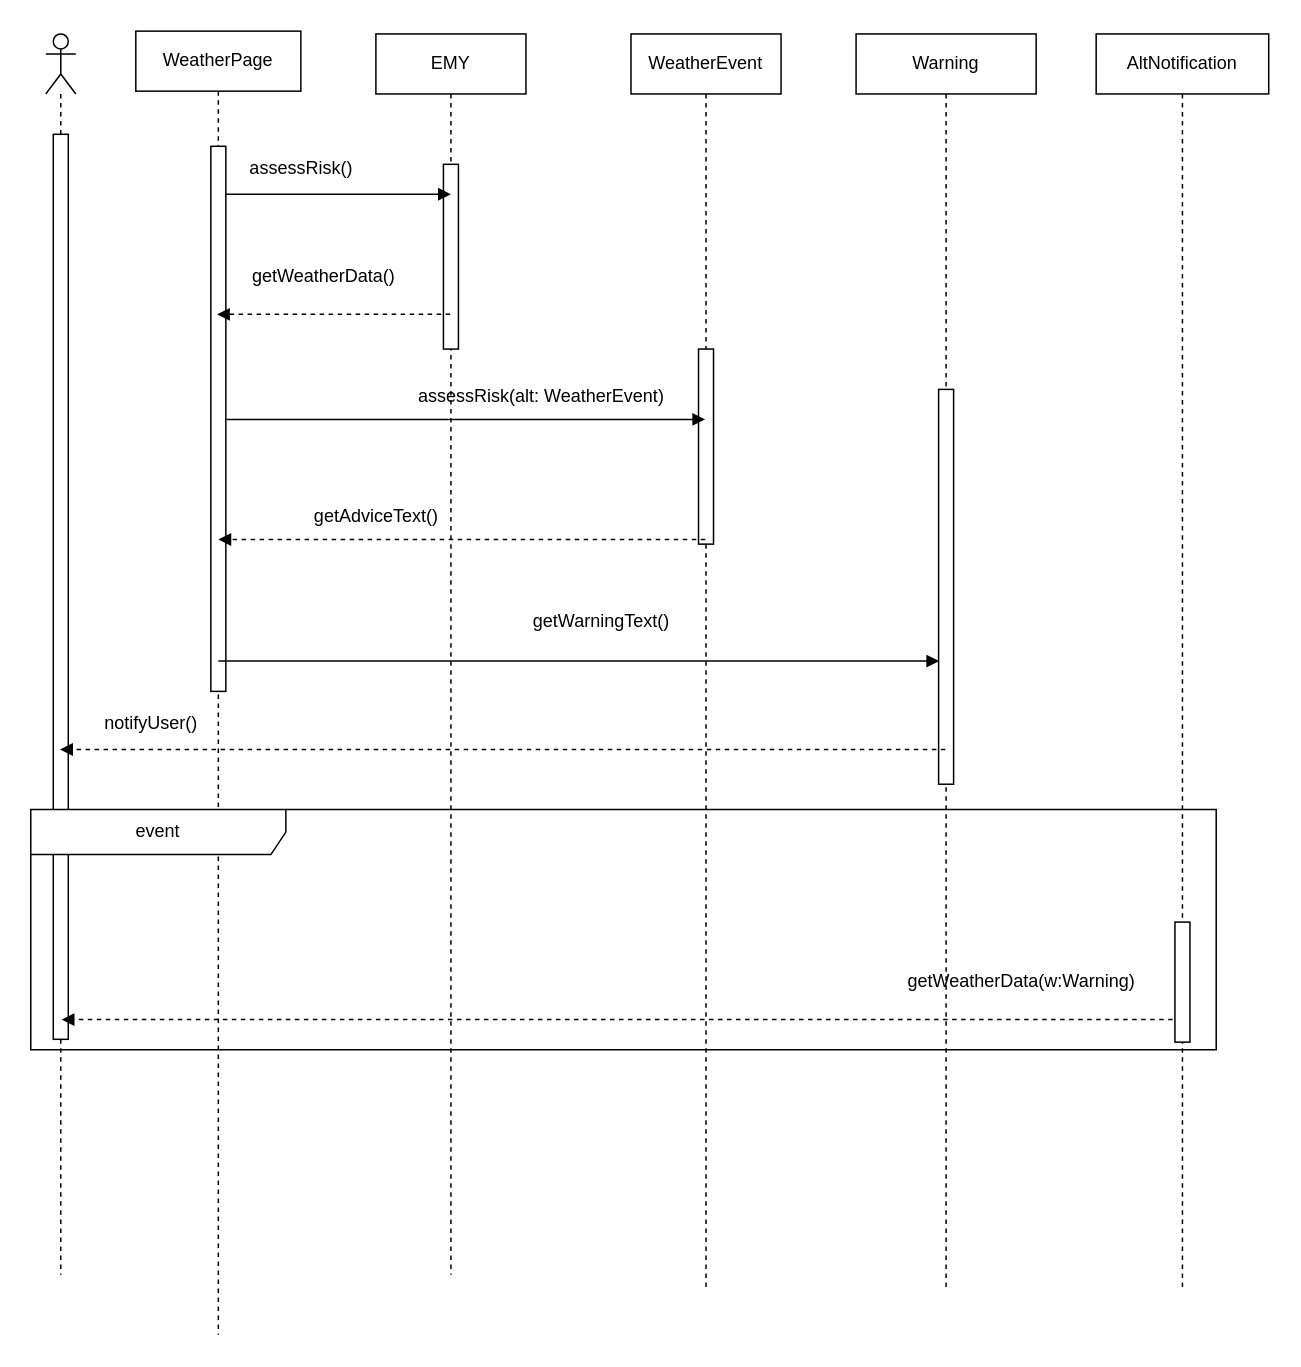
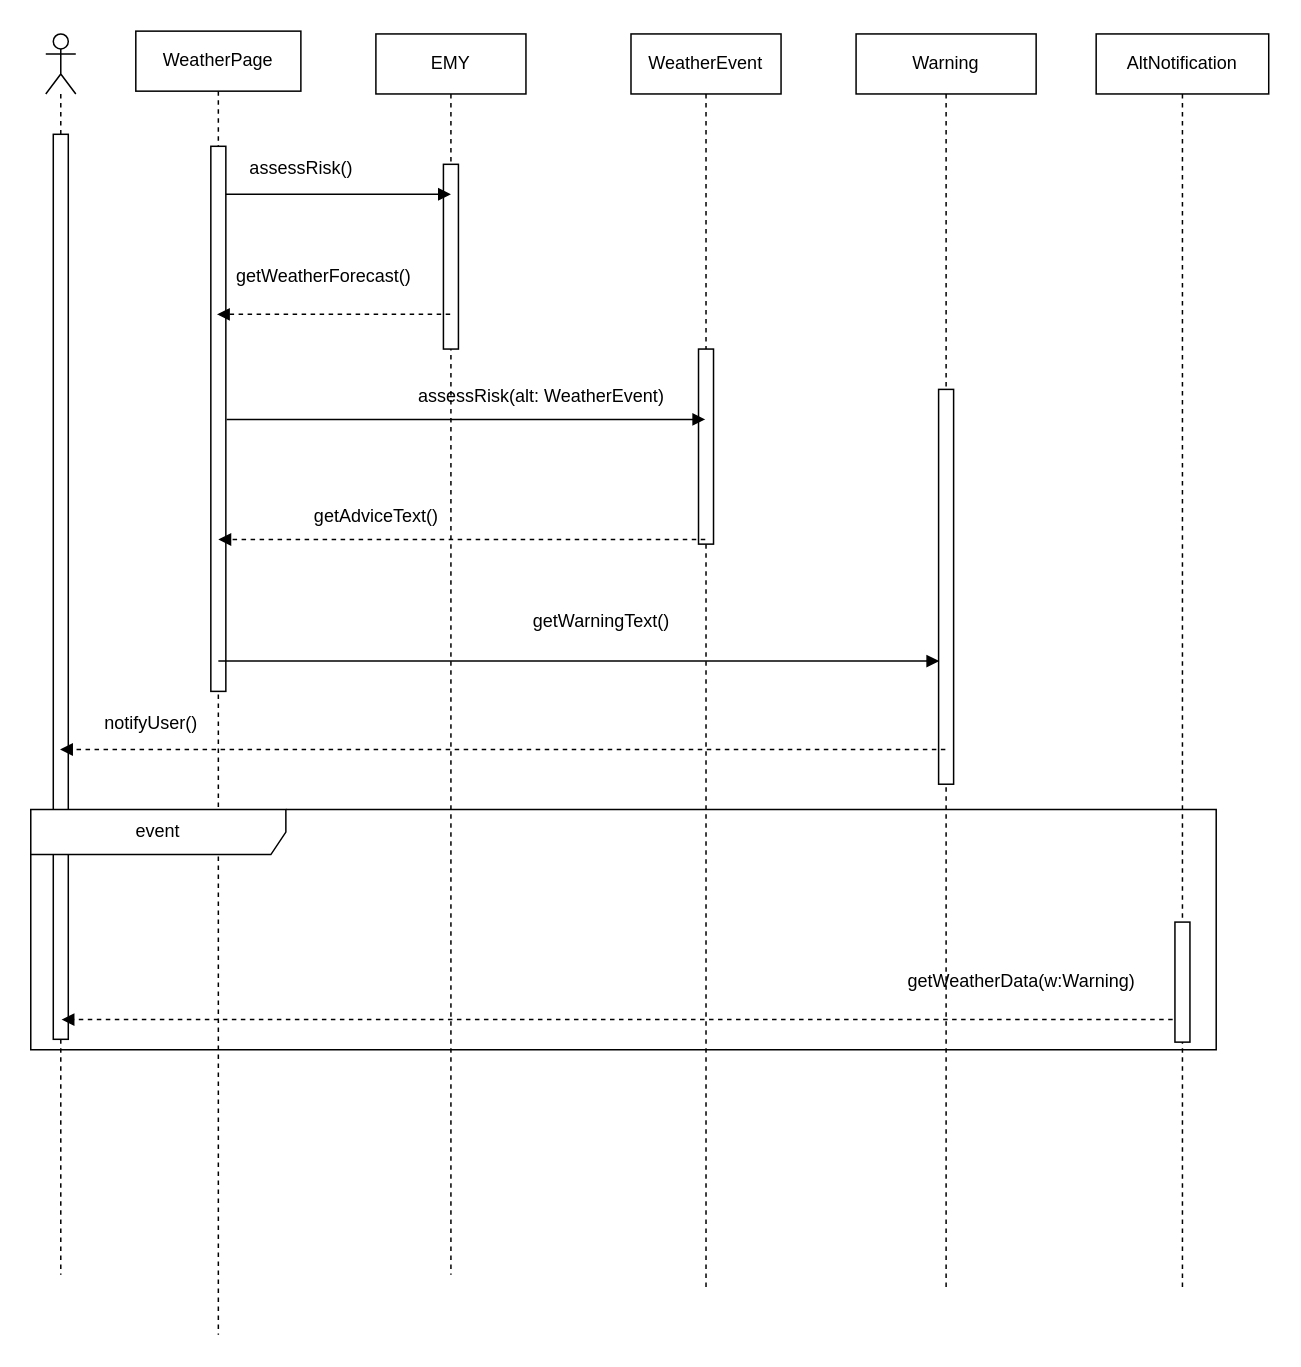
node "getWeatherData()": label "getWeatherData()" -> "getWeatherForecast()"
